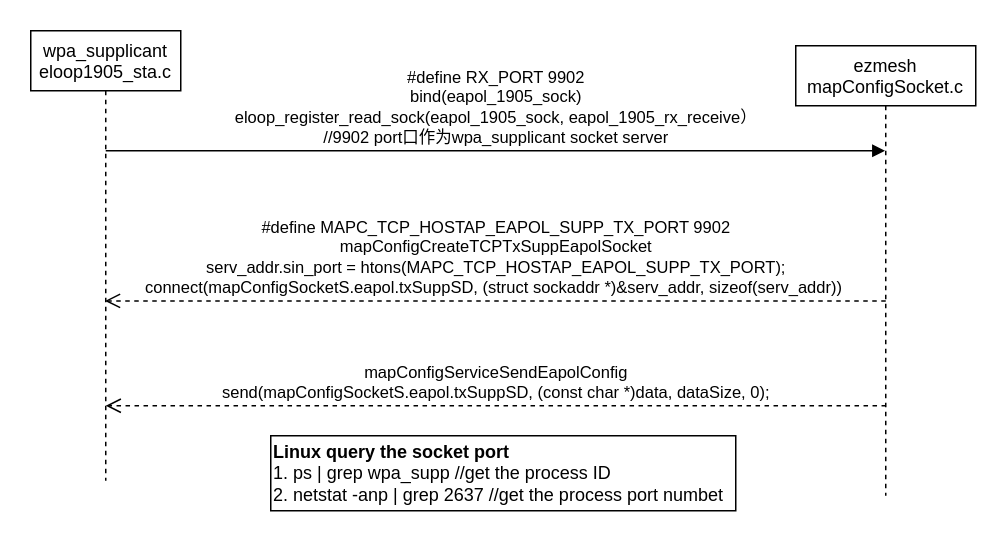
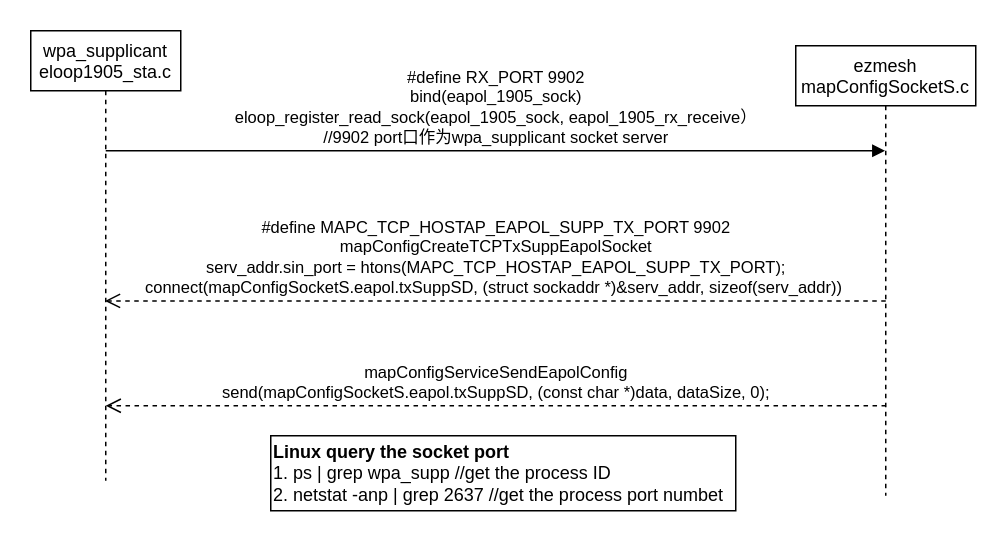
node "ezmesh mapConfigSocket.c": label "ezmesh mapConfigSocket.c" -> "ezmesh mapConfigSocketS.c"
